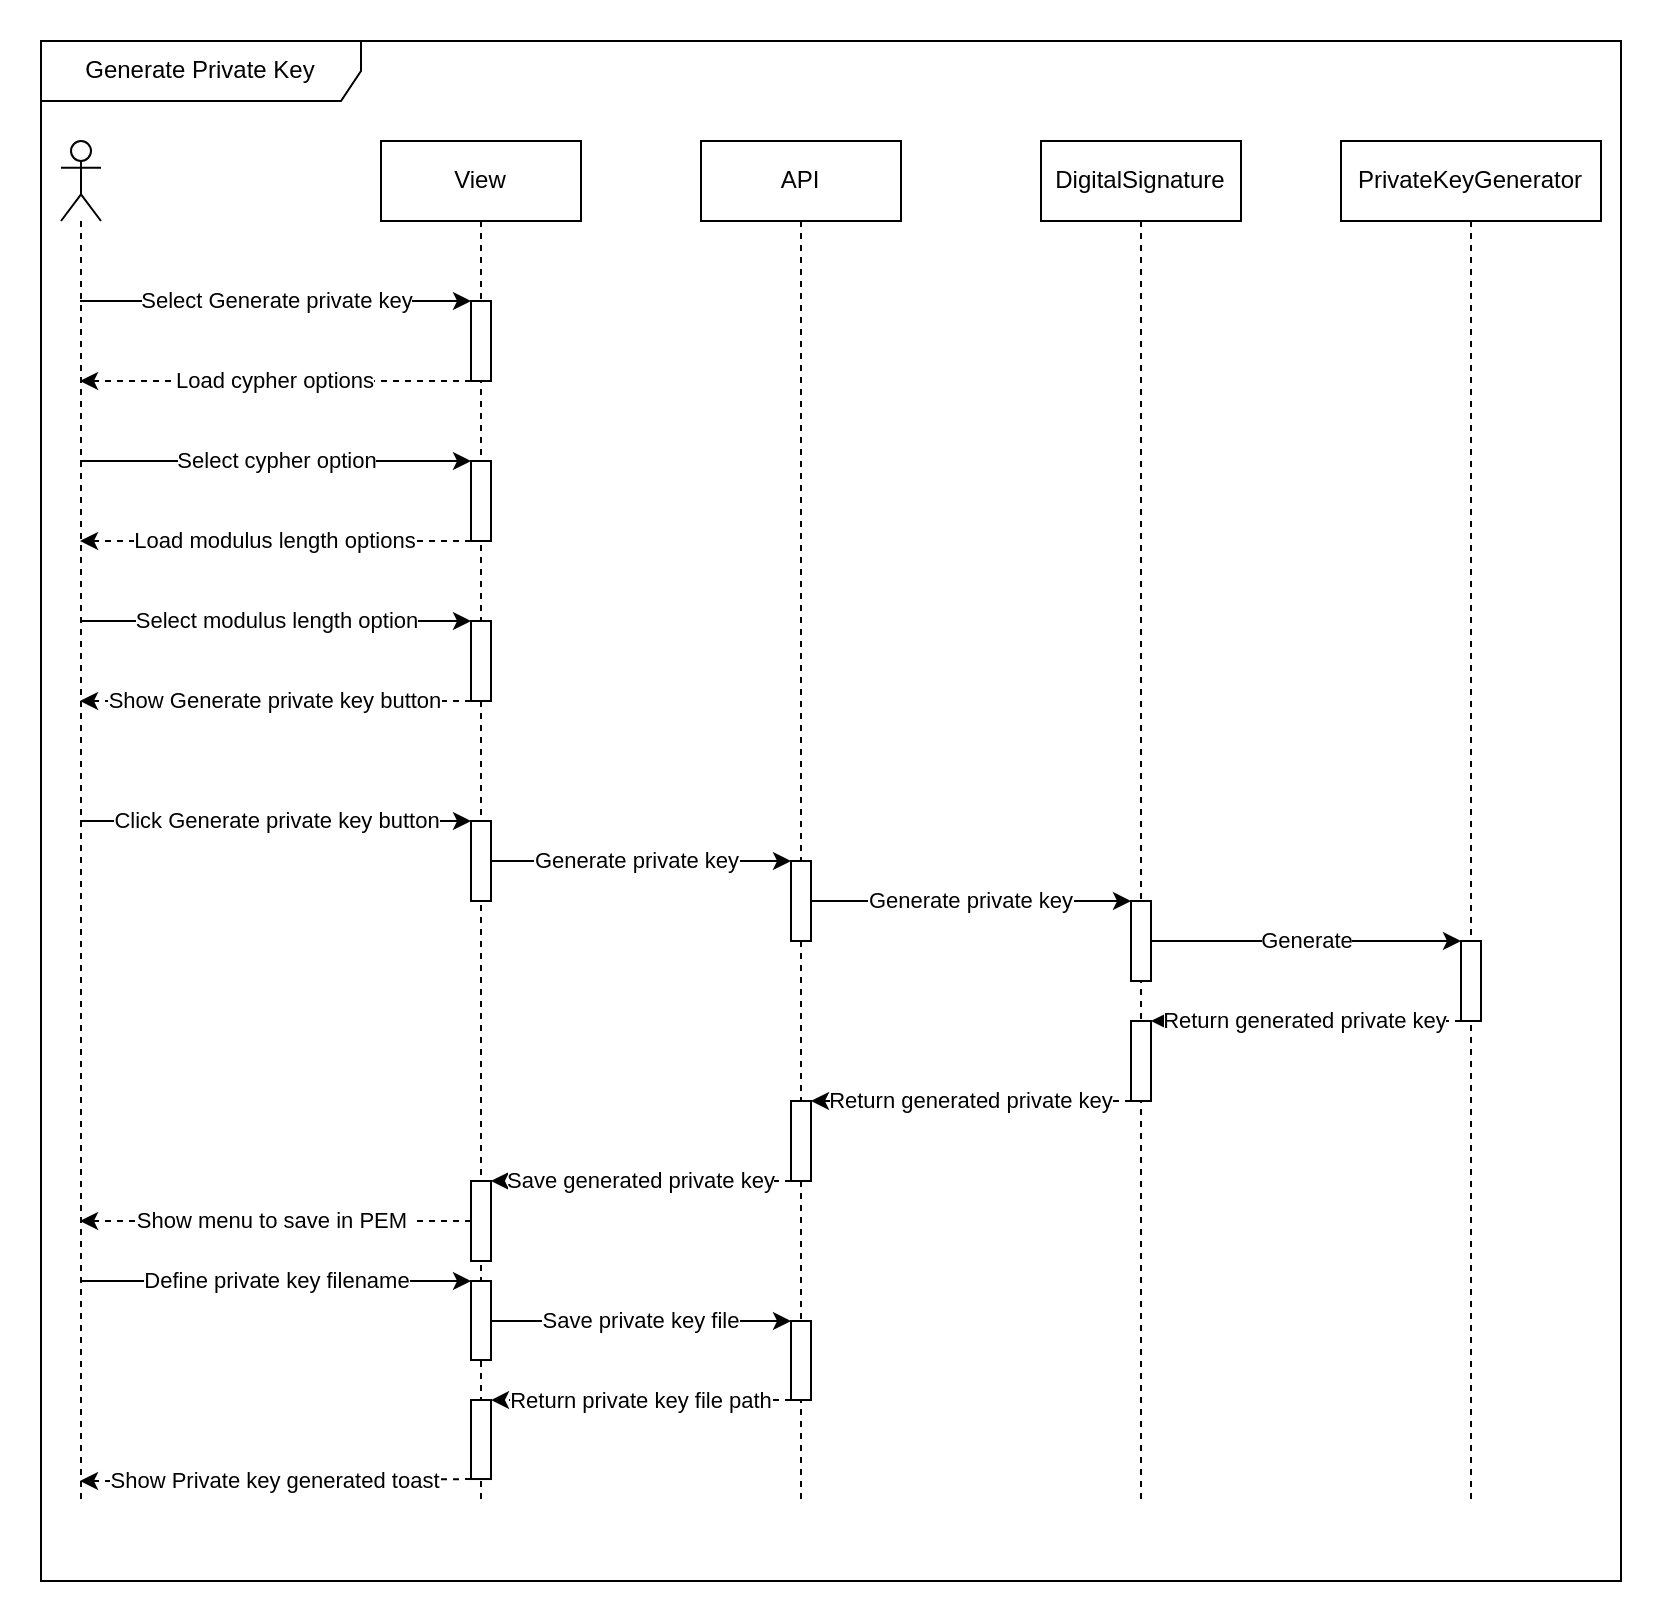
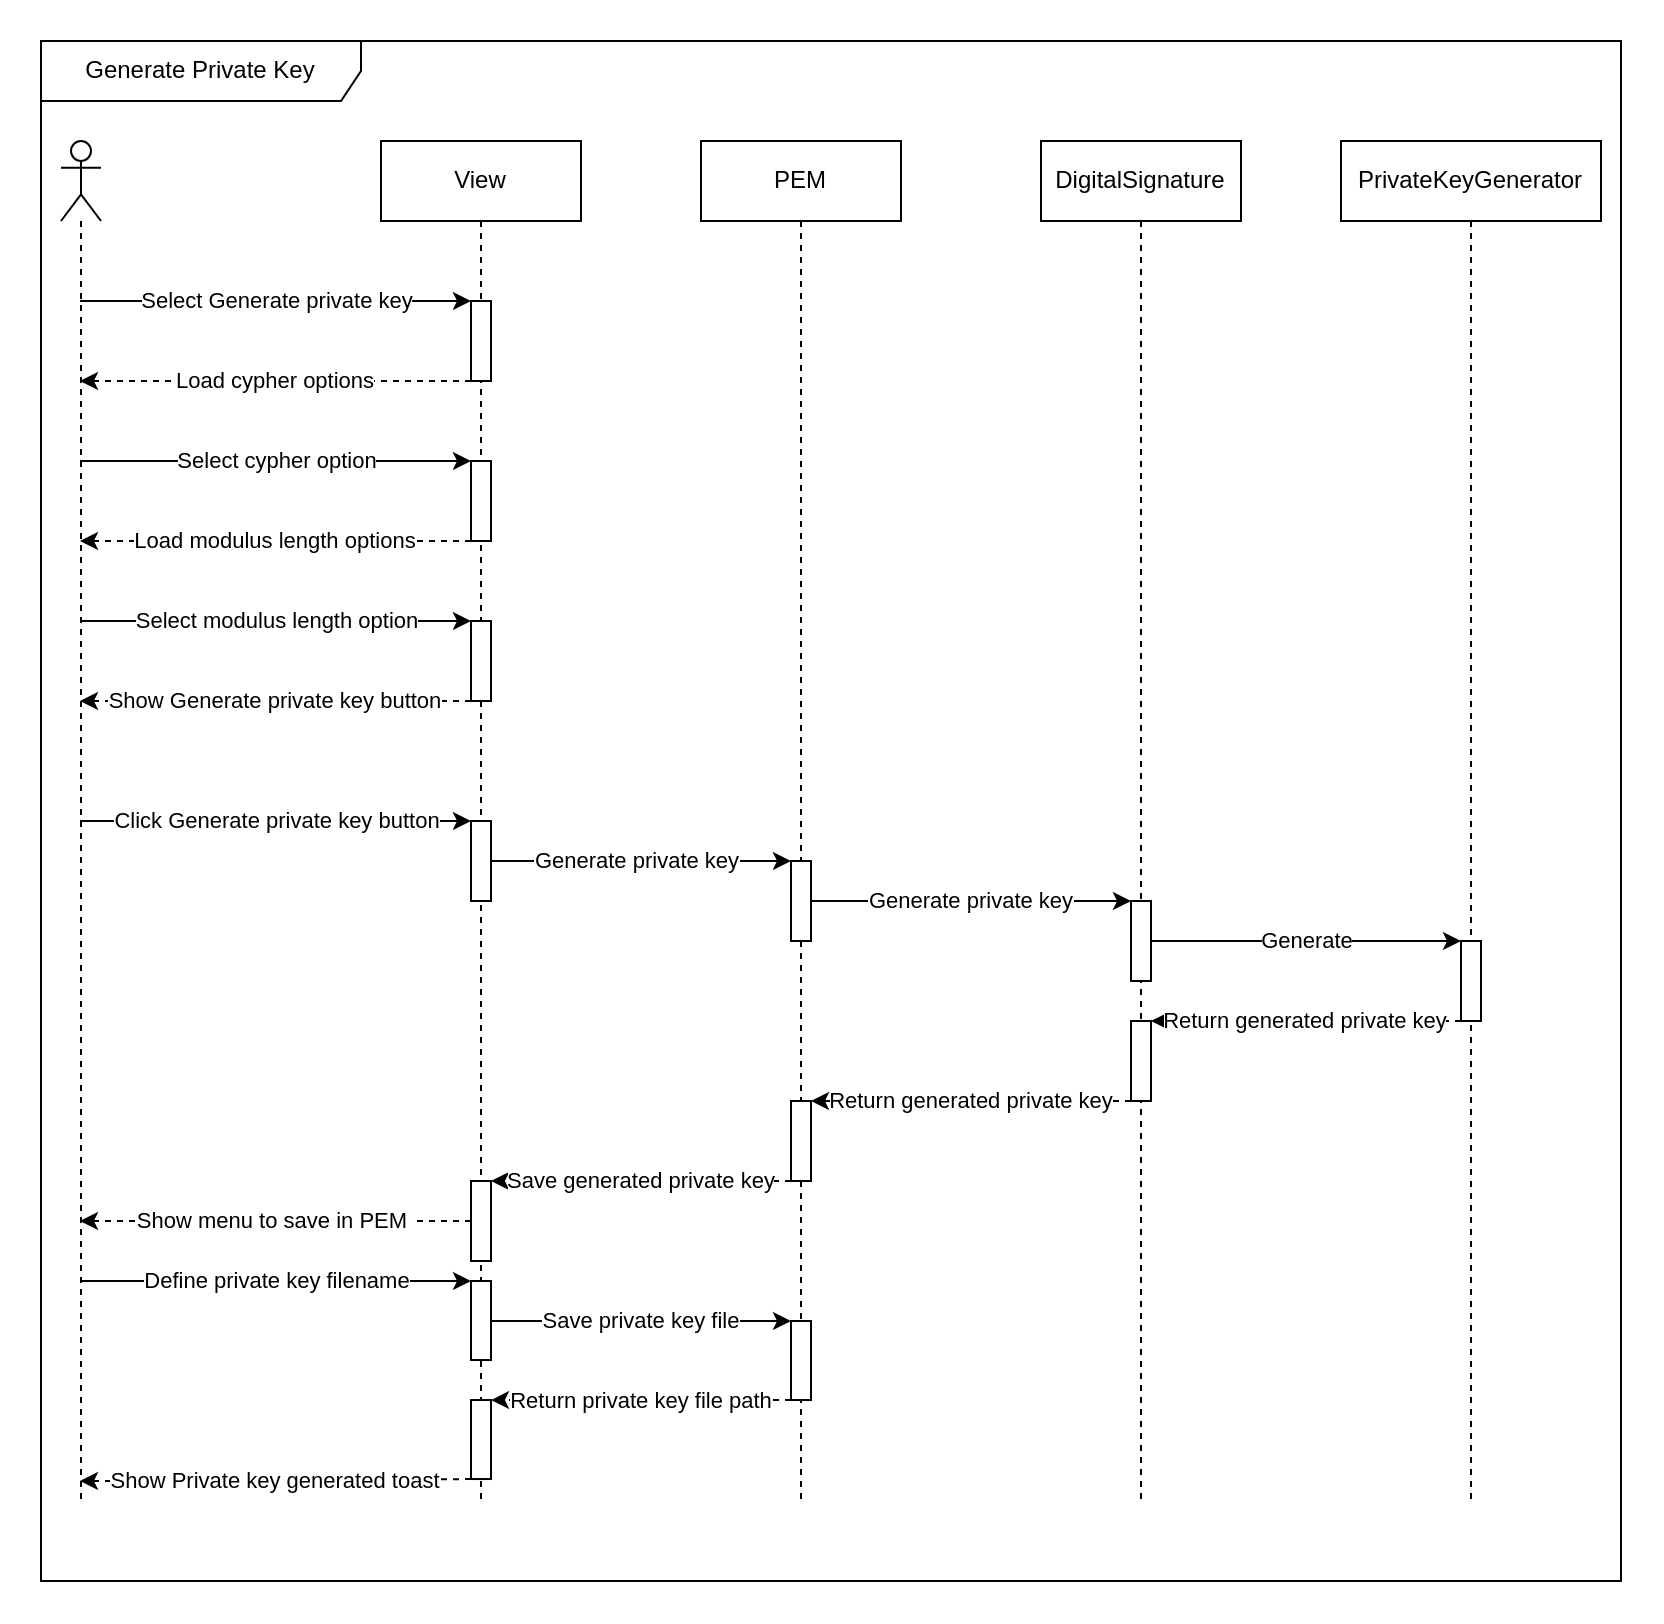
node "API": label "API" -> "PEM"
